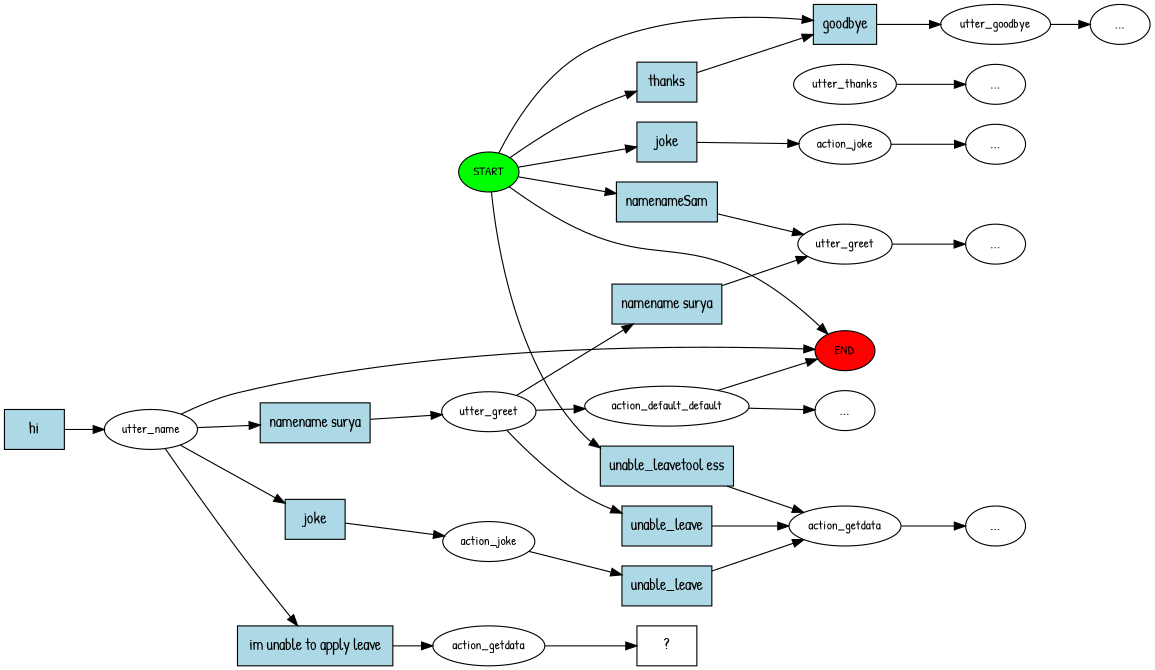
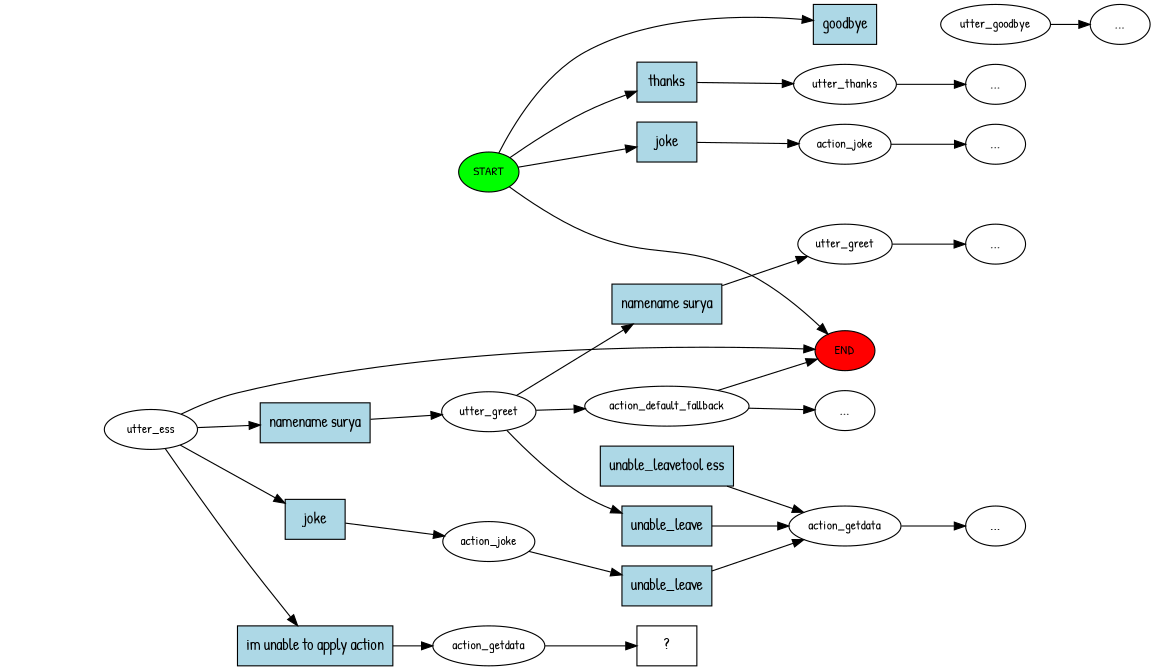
edge "goodbye" -> "utter_goodbye": removed
edge "thanks" -> "goodbye": now "thanks" -> "utter_thanks"
node "namenameSam": removed
edge "START" -> "unable_leavetool ess": removed
node "action_default_default": label "action_default_default" -> "action_default_fallback"
node "hi": removed
node "utter_name": label "utter_name" -> "utter_ess"
node "im unable to apply leave": label "im unable to apply leave" -> "im unable to apply action"
